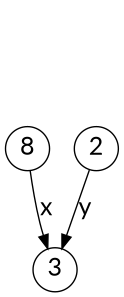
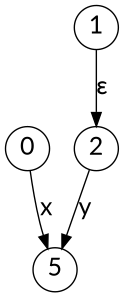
node "1": added
node "8": label "8" -> "0"
node "3": label "3" -> "5"
